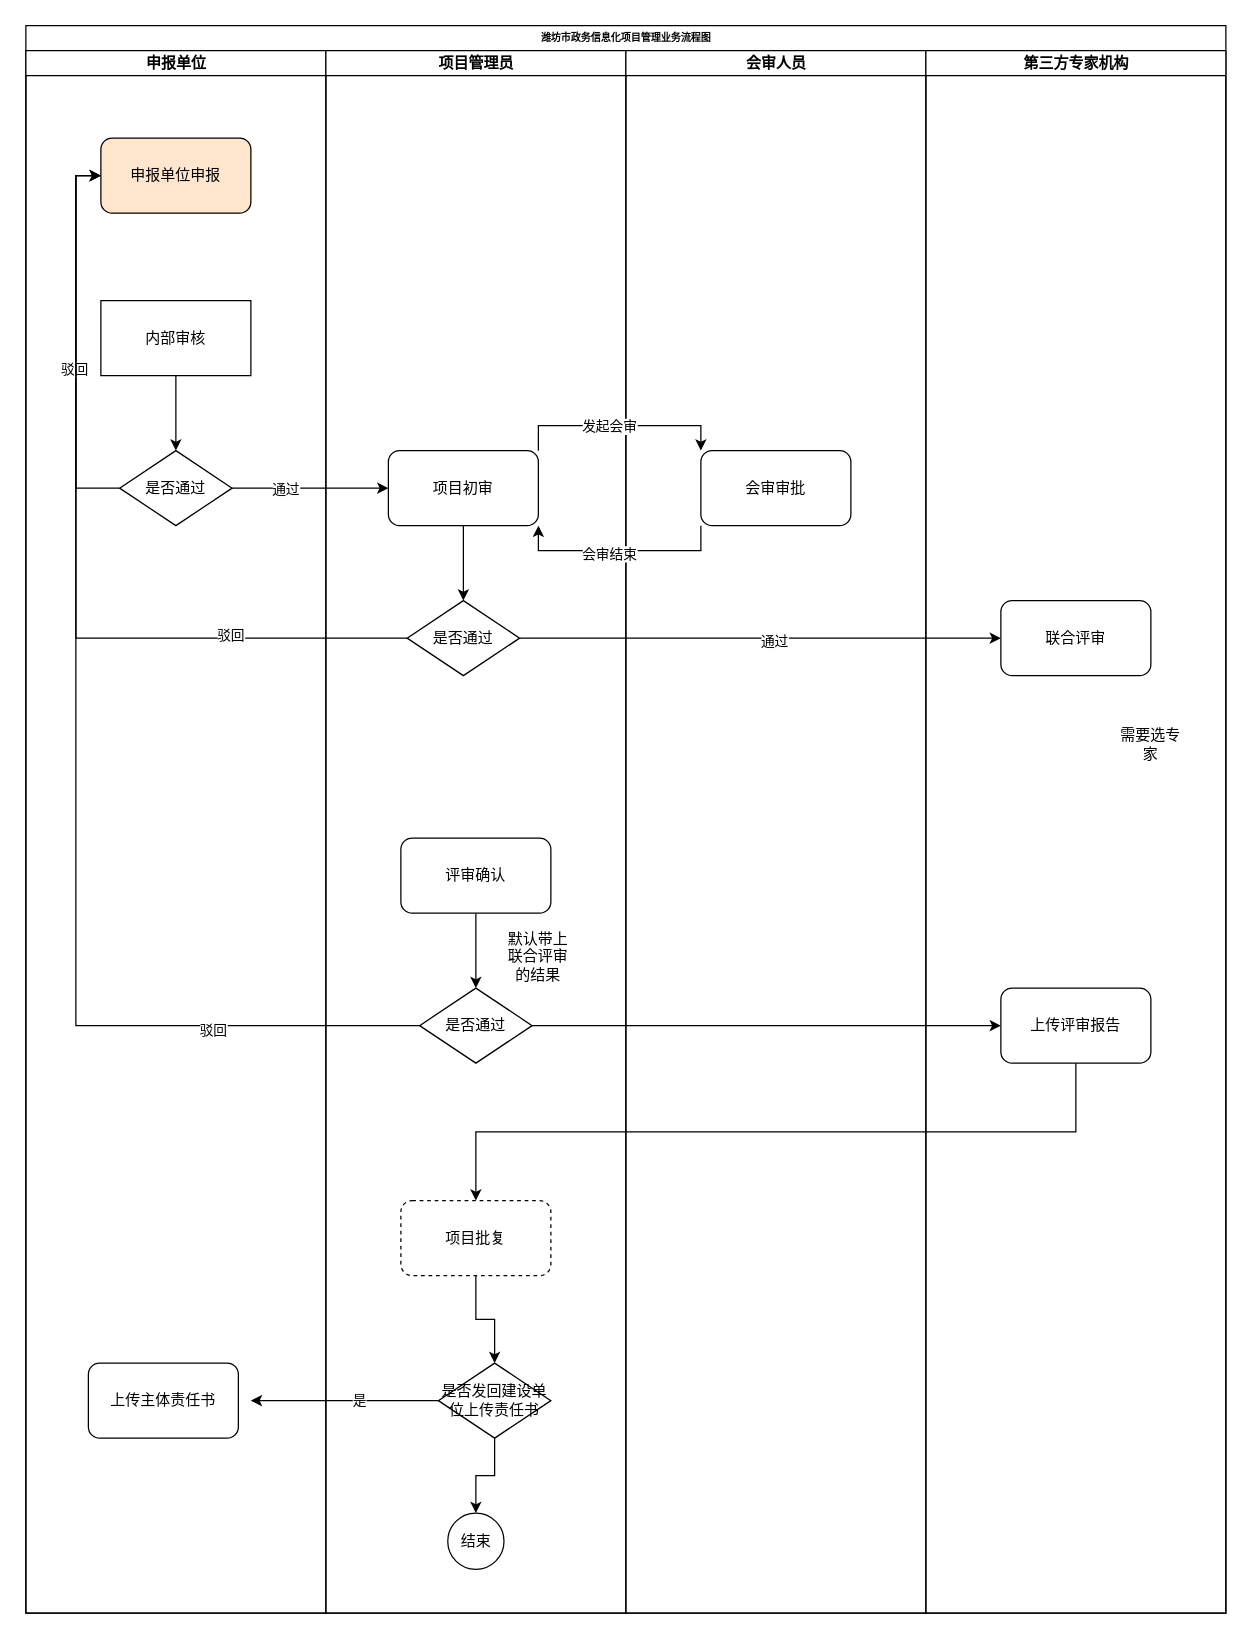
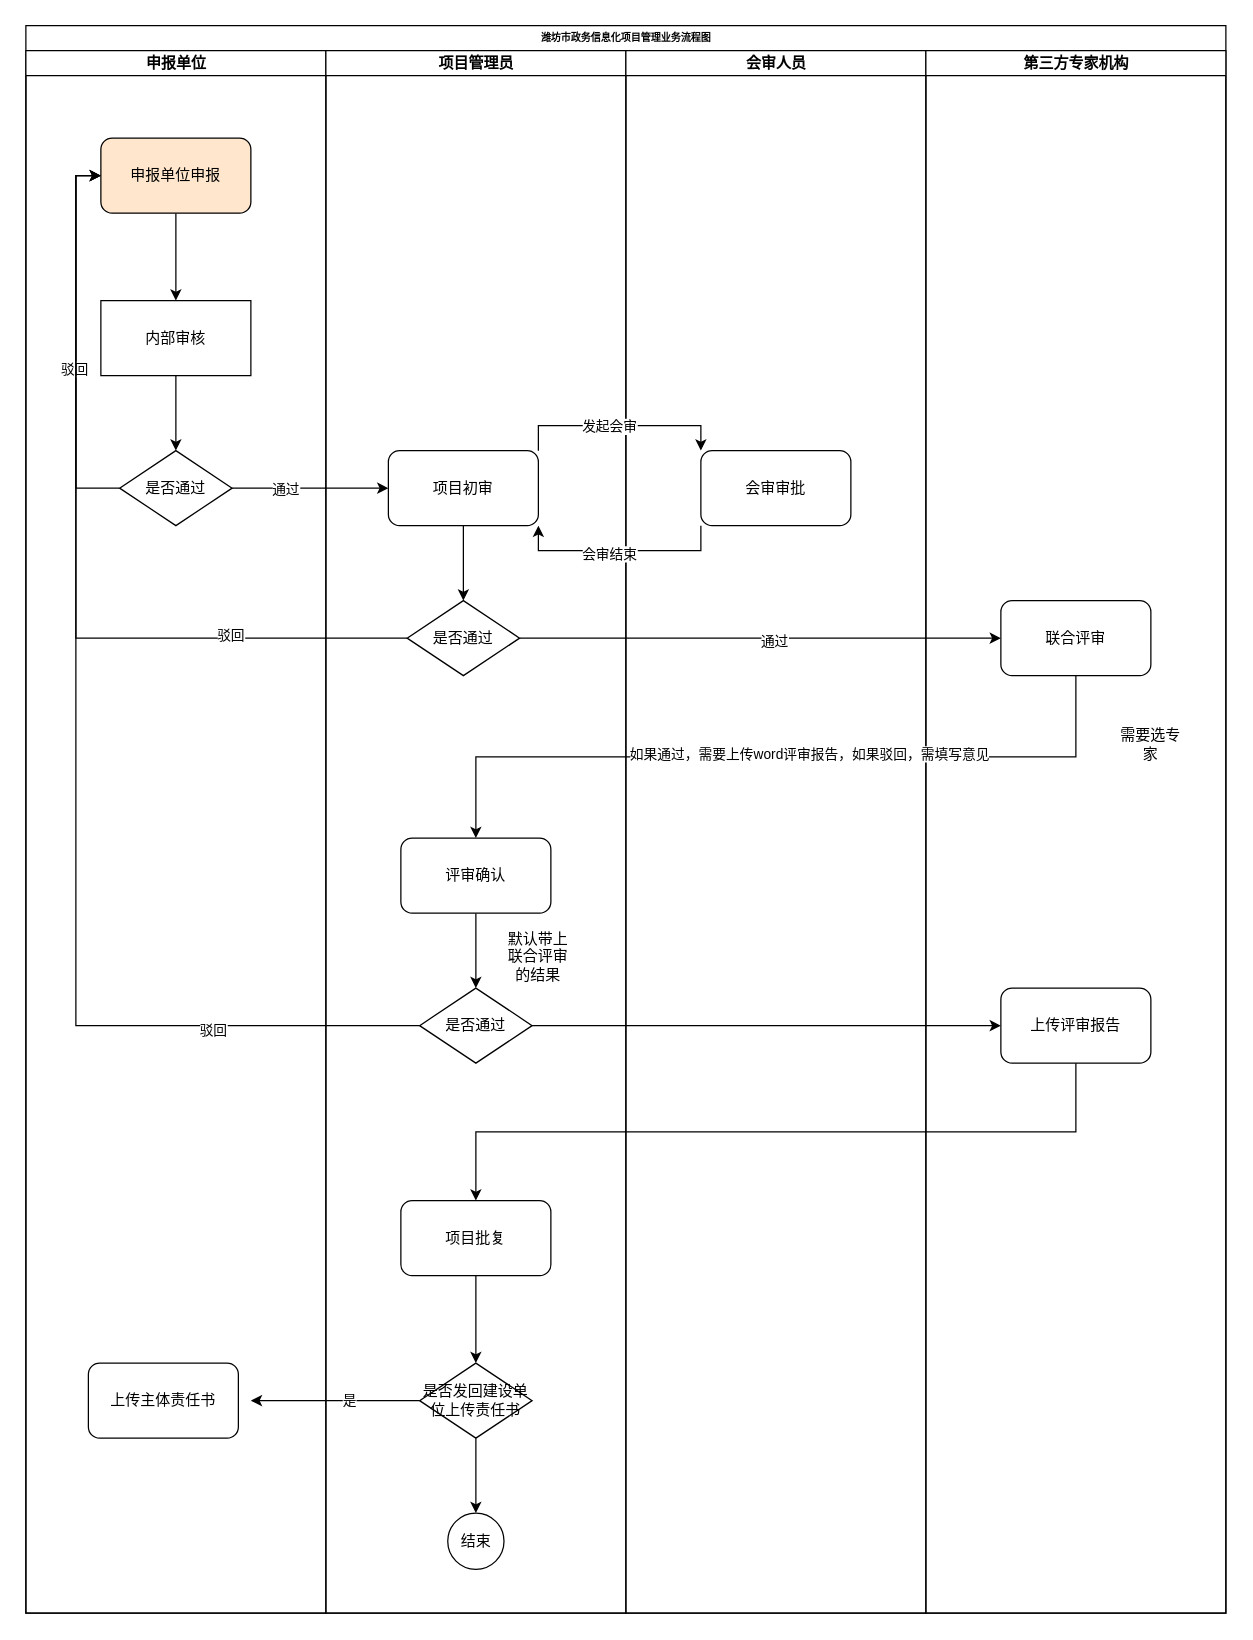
edge "申报单位申报" -> "内部审核": added
edge "联合评审" -> "评审确认": added, label "如果通过，需要上传word评审报告，如果驳回，需填写意见"
node "项目批复": style dashed -> solid
node "是否发回建设单位上传责任书": moved (494, 1401) -> (476, 1401)
